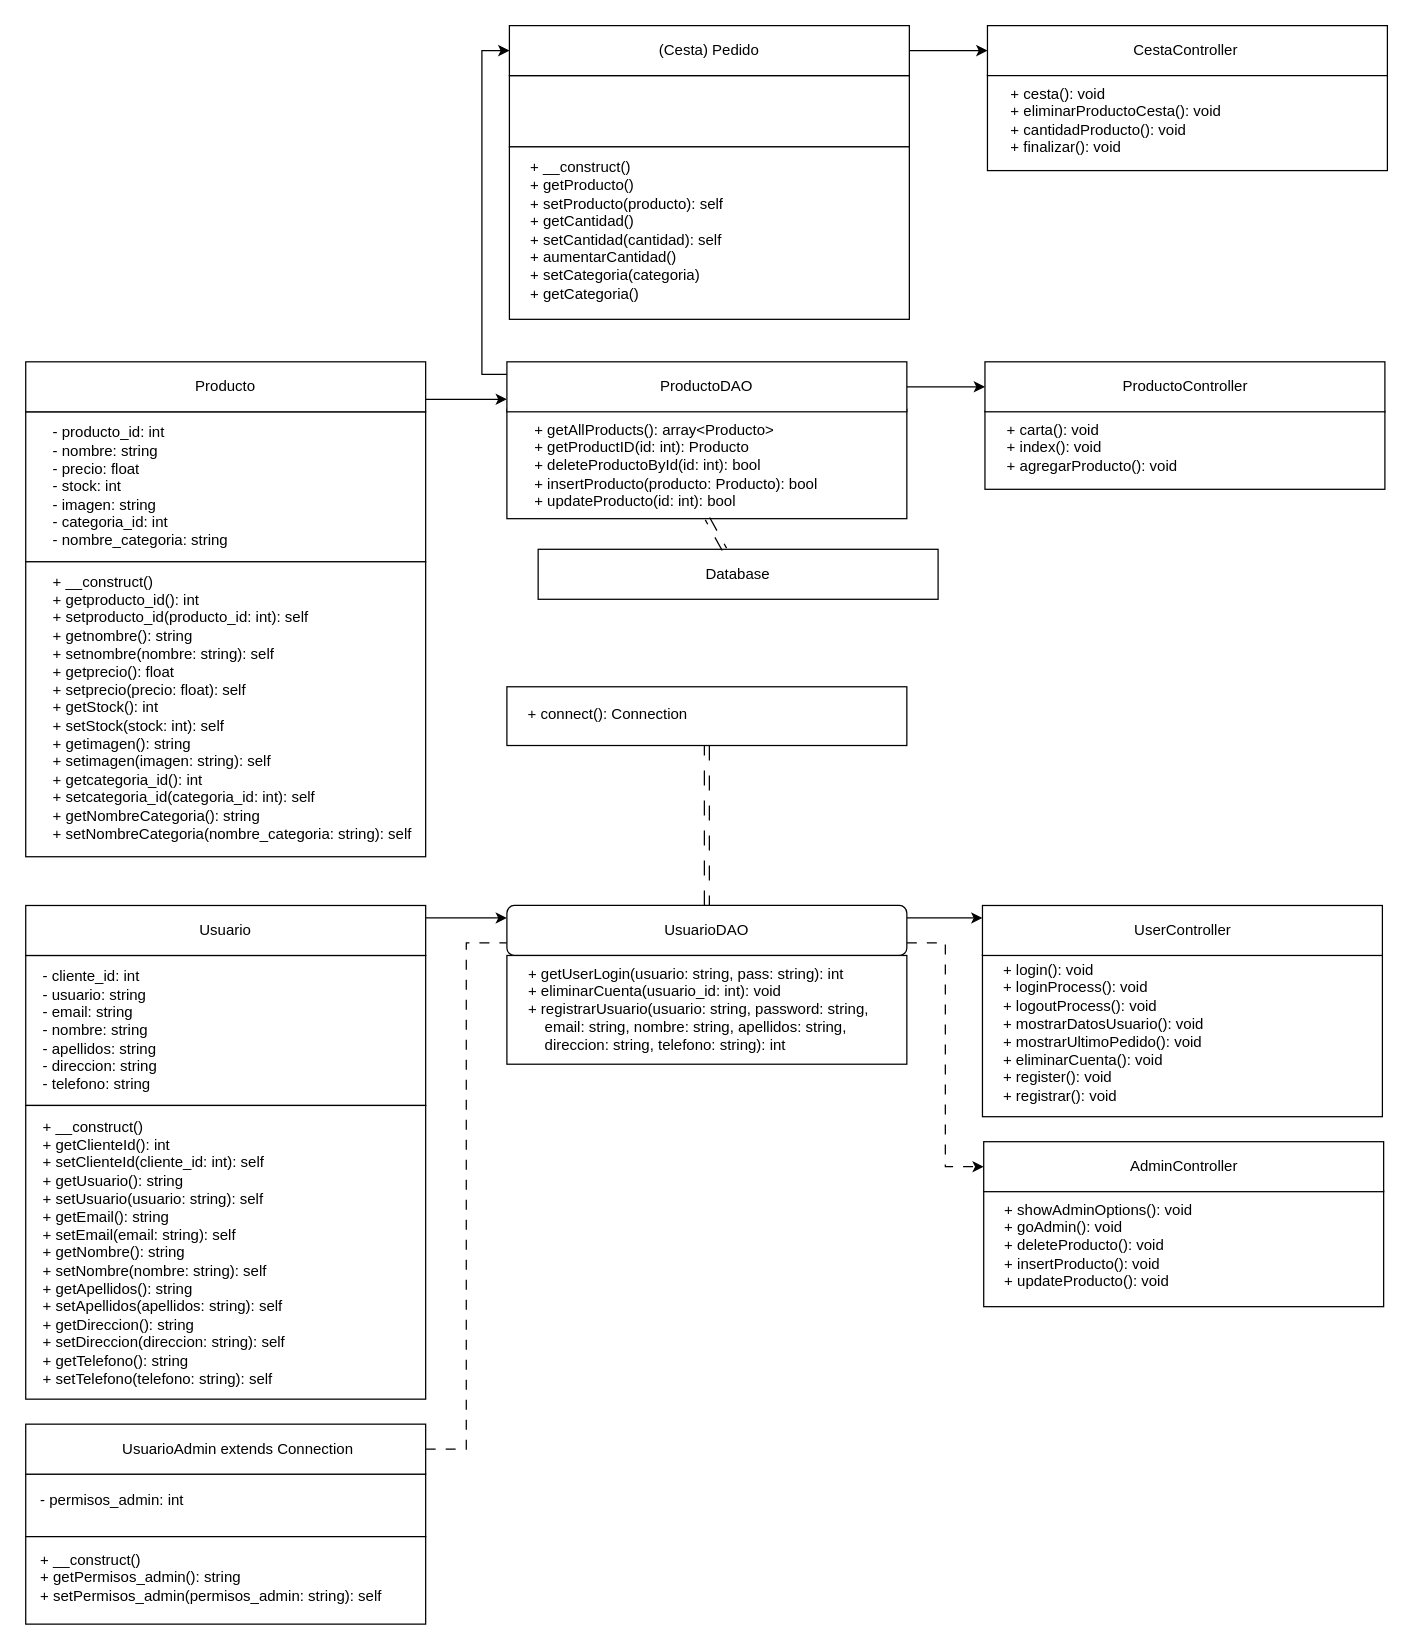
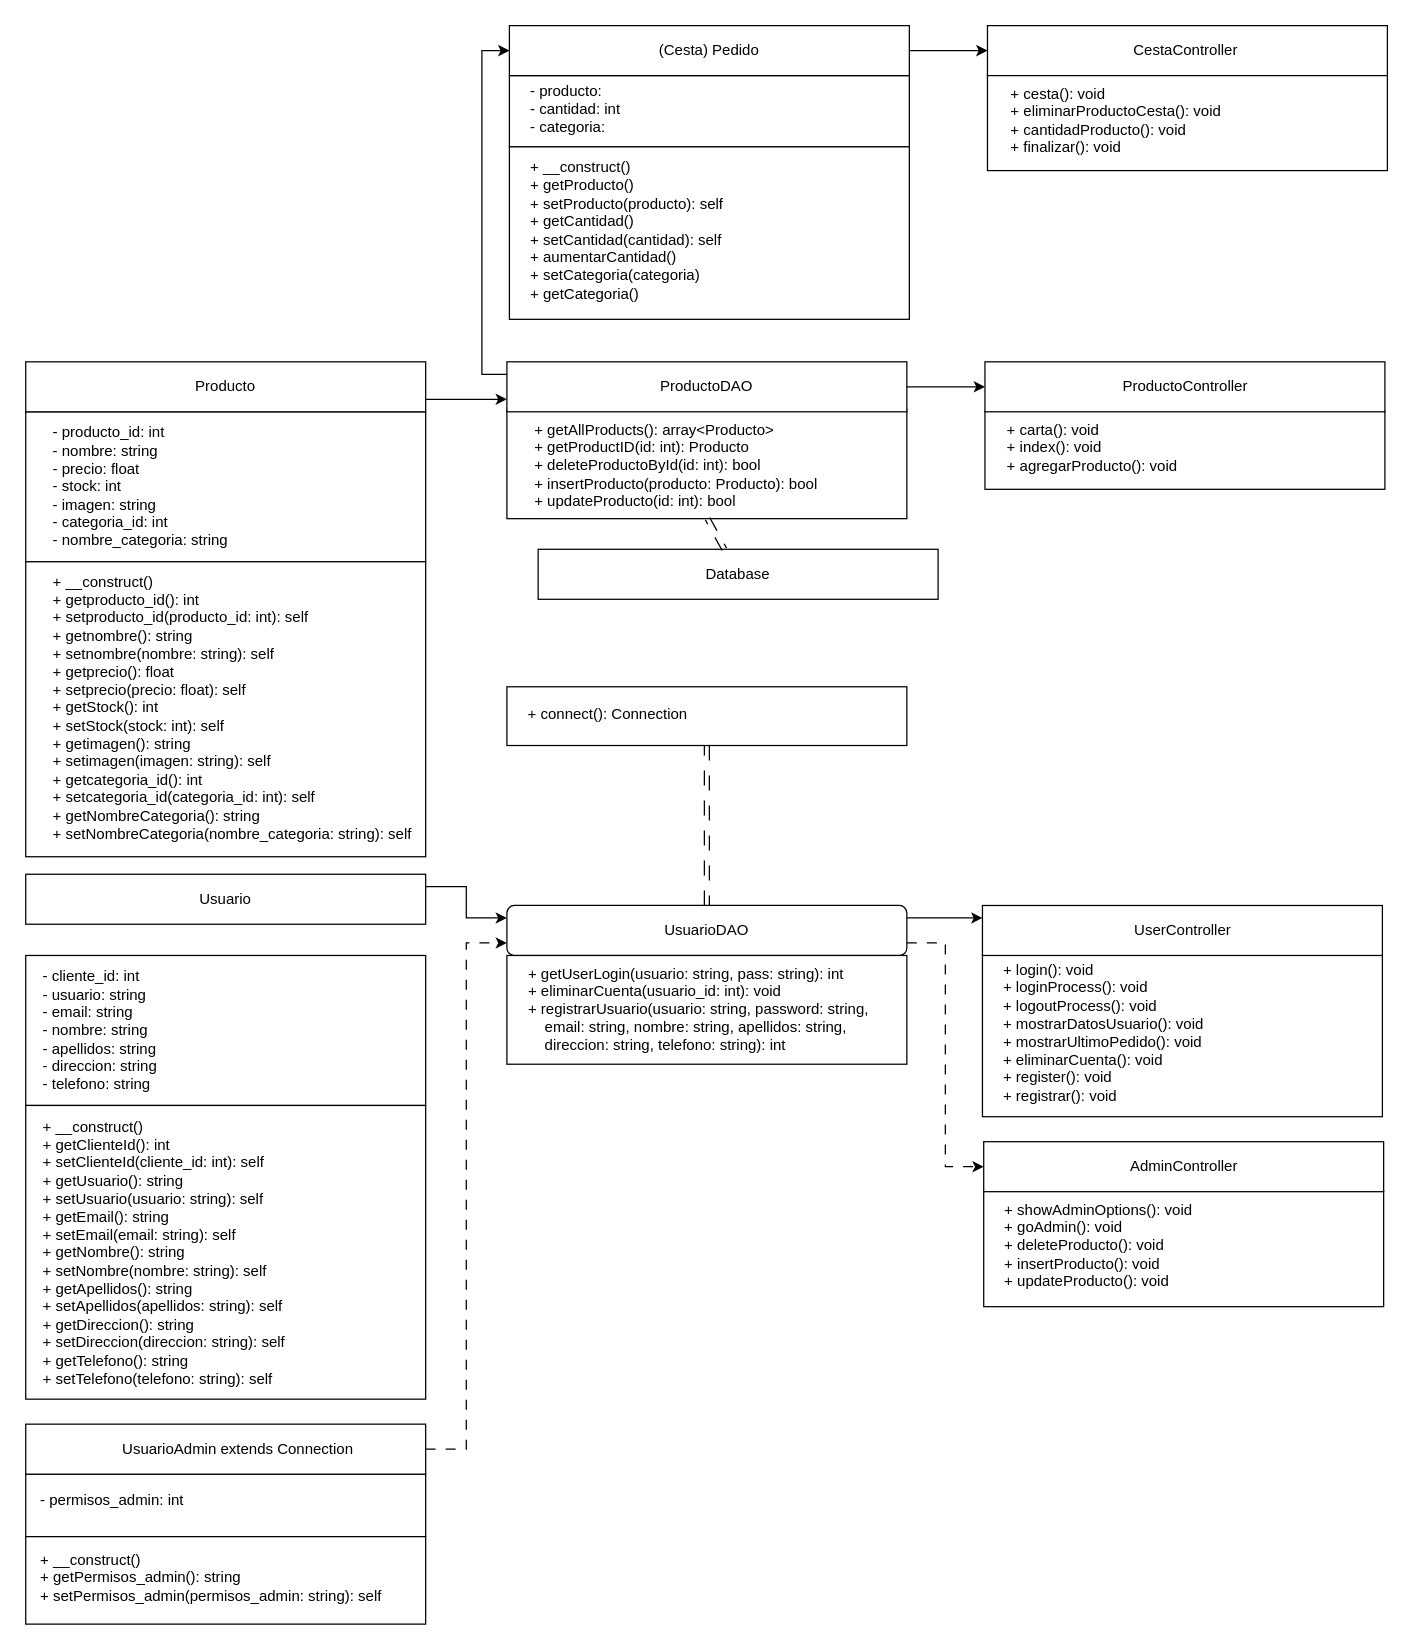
node "- producto: - cantidad: int - categoria:": added
node "Usuario": moved (226, 931) -> (226, 899)
edge "UsuarioDAO" -- "UsuarioAdmin extends Connection": arrowhead none -> classic
